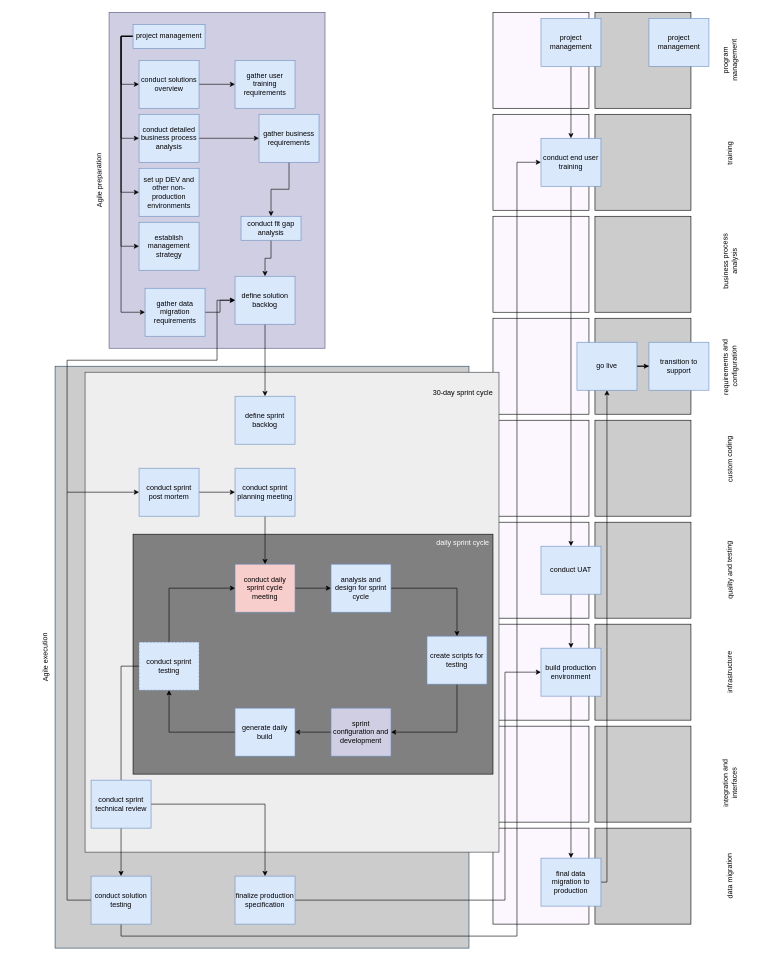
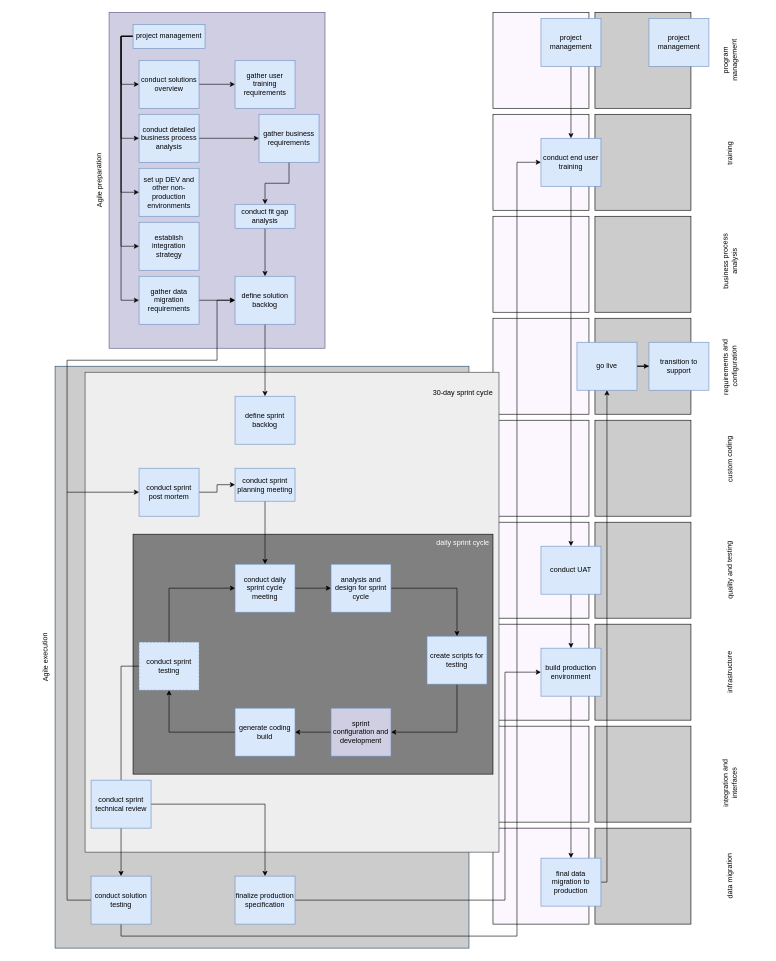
node "conduct fit gap analysis": moved (271, 228) -> (265, 216)
node "establish management strategy": label "establish management strategy" -> "establish integration strategy"
node "gather data migration requirements": moved (175, 312) -> (169, 300)
node "conduct sprint planning meeting": size 60x48 -> 60x33
node "conduct daily sprint cycle meeting": fillcolor #f8cecc -> #dae8fc
node "generate daily build": label "generate daily build" -> "generate coding build"
